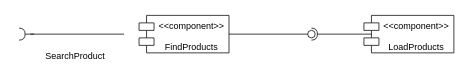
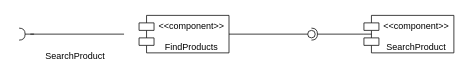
node "<<component>> LoadProducts": label "<<component>> LoadProducts" -> "<<component>> SearchProduct"
